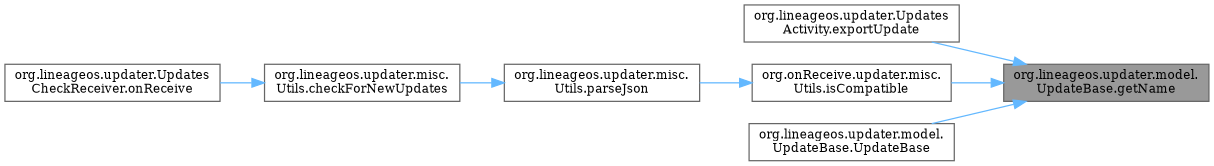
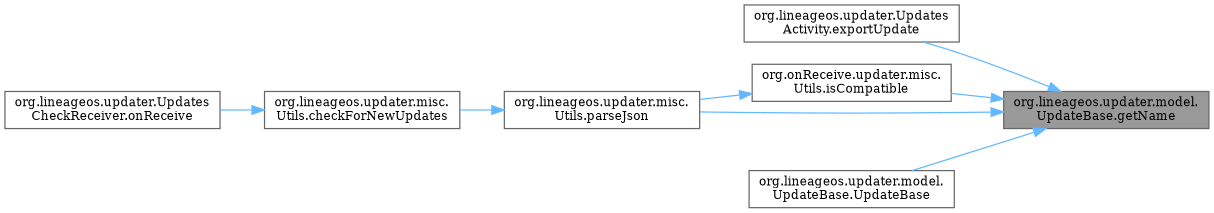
edge "org.lineageos.updater.misc. Utils.parseJson" -> "org.lineageos.updater.model. UpdateBase.getName": added
